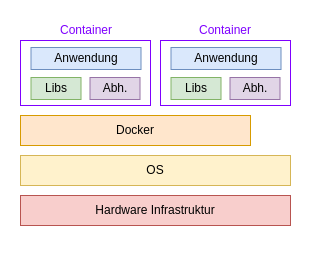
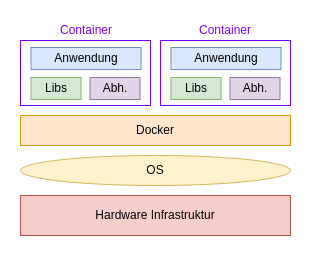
node "Docker": size 230x30 -> 270x30
node "OS": shape rectangle -> ellipse
node "Hardware Infrastruktur": size 270x30 -> 270x40
